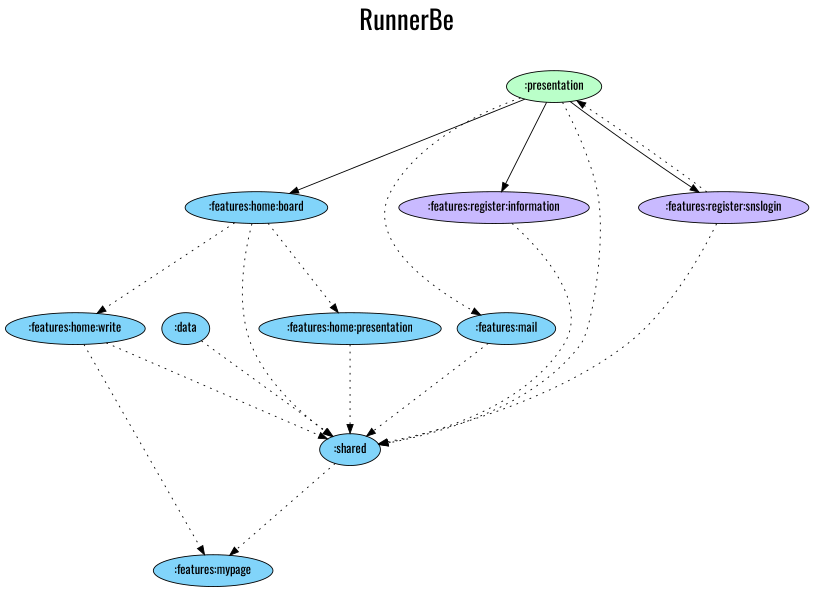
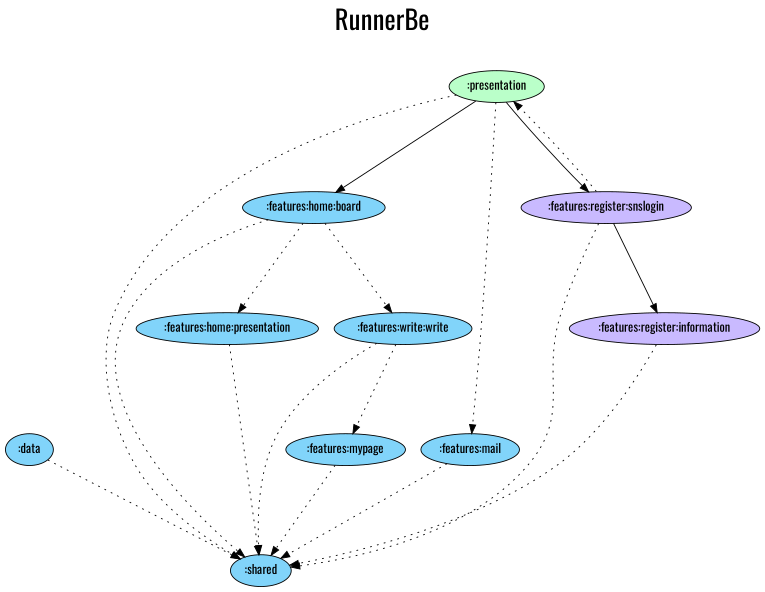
edge ":presentation" -> ":features:register:information": now ":features:register:snslogin" -> ":features:register:information"
node ":features:home:write": label ":features:home:write" -> ":features:write:write"
edge ":shared" -> ":features:mypage": reversed
